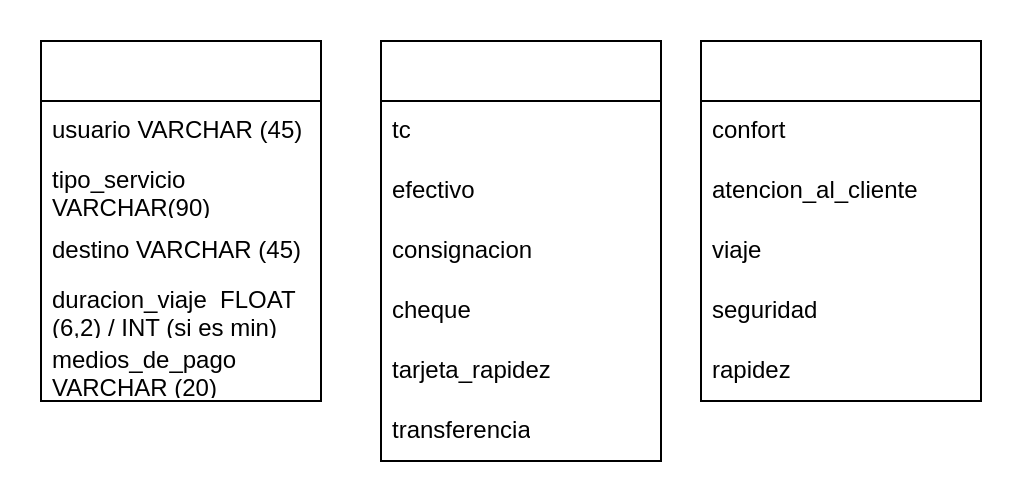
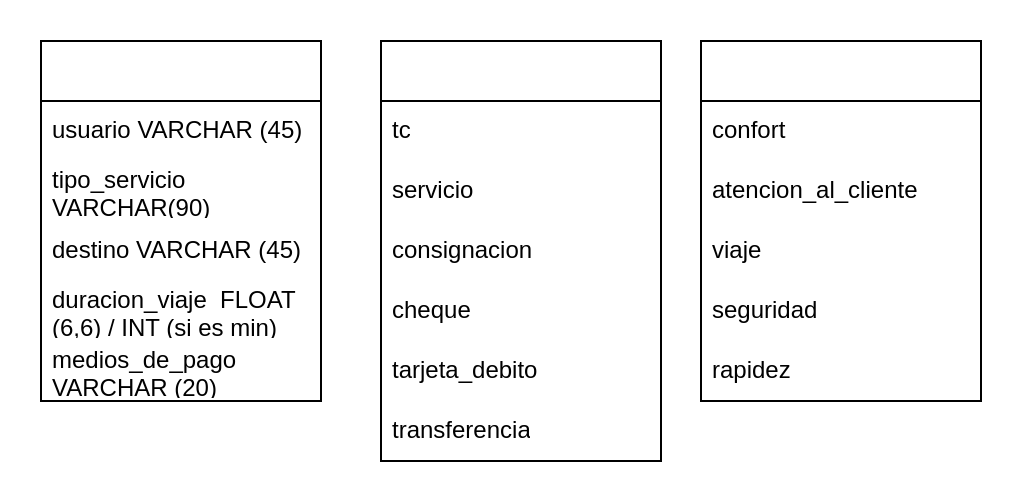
node "efectivo": label "efectivo" -> "servicio"
node "duracion_viaje FLOAT (6,2) / INT (si es min)": label "duracion_viaje FLOAT (6,2) / INT (si es min)" -> "duracion_viaje FLOAT (6,6) / INT (si es min)"
node "tarjeta_rapidez": label "tarjeta_rapidez" -> "tarjeta_debito"
